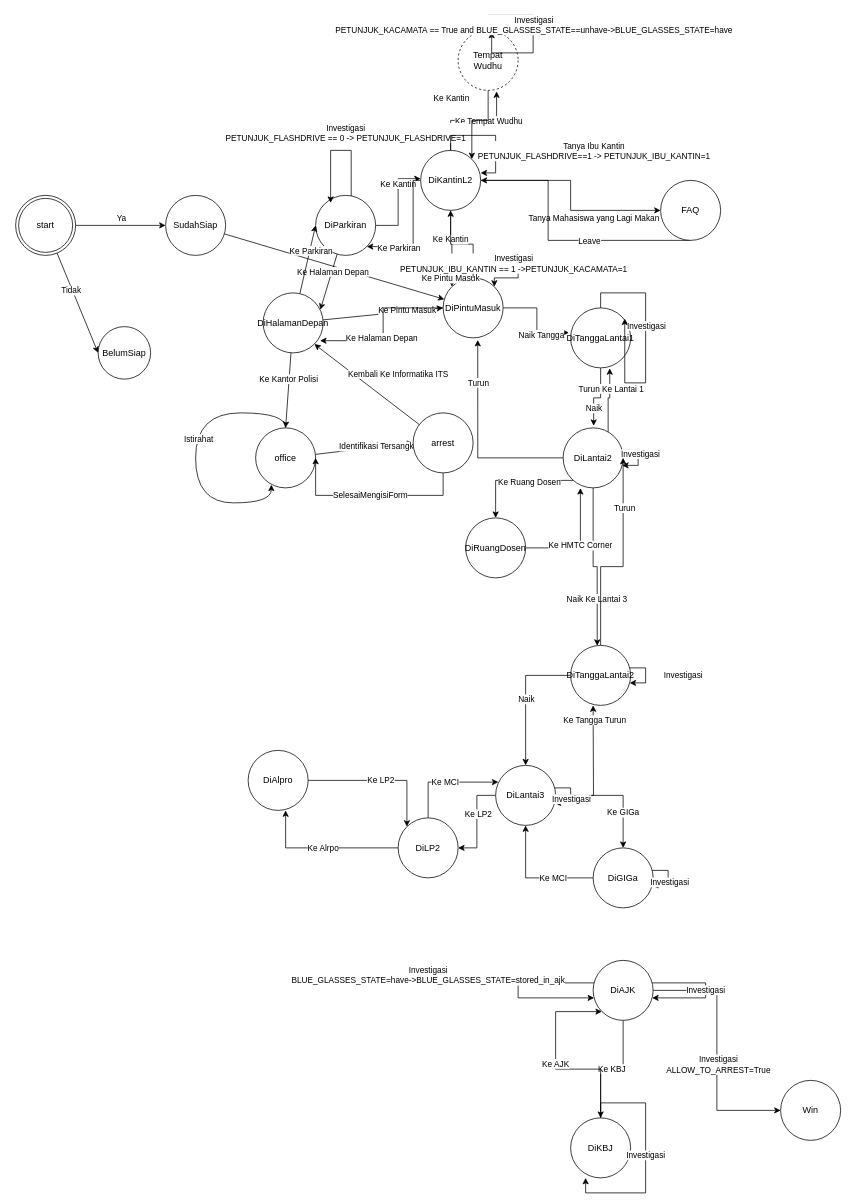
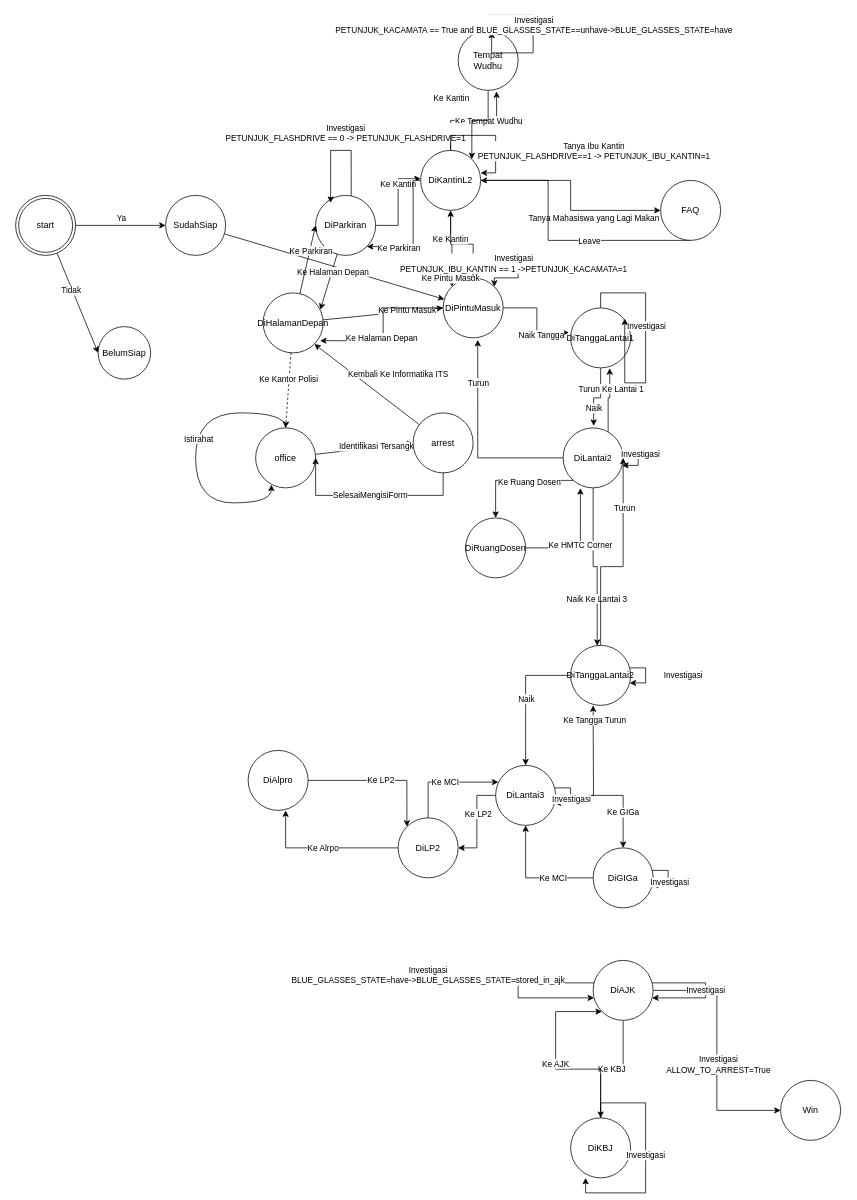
node "Tempat Wudhu": style dashed -> solid
edge "DiHalamanDepan" -> "office": style solid -> dashed
